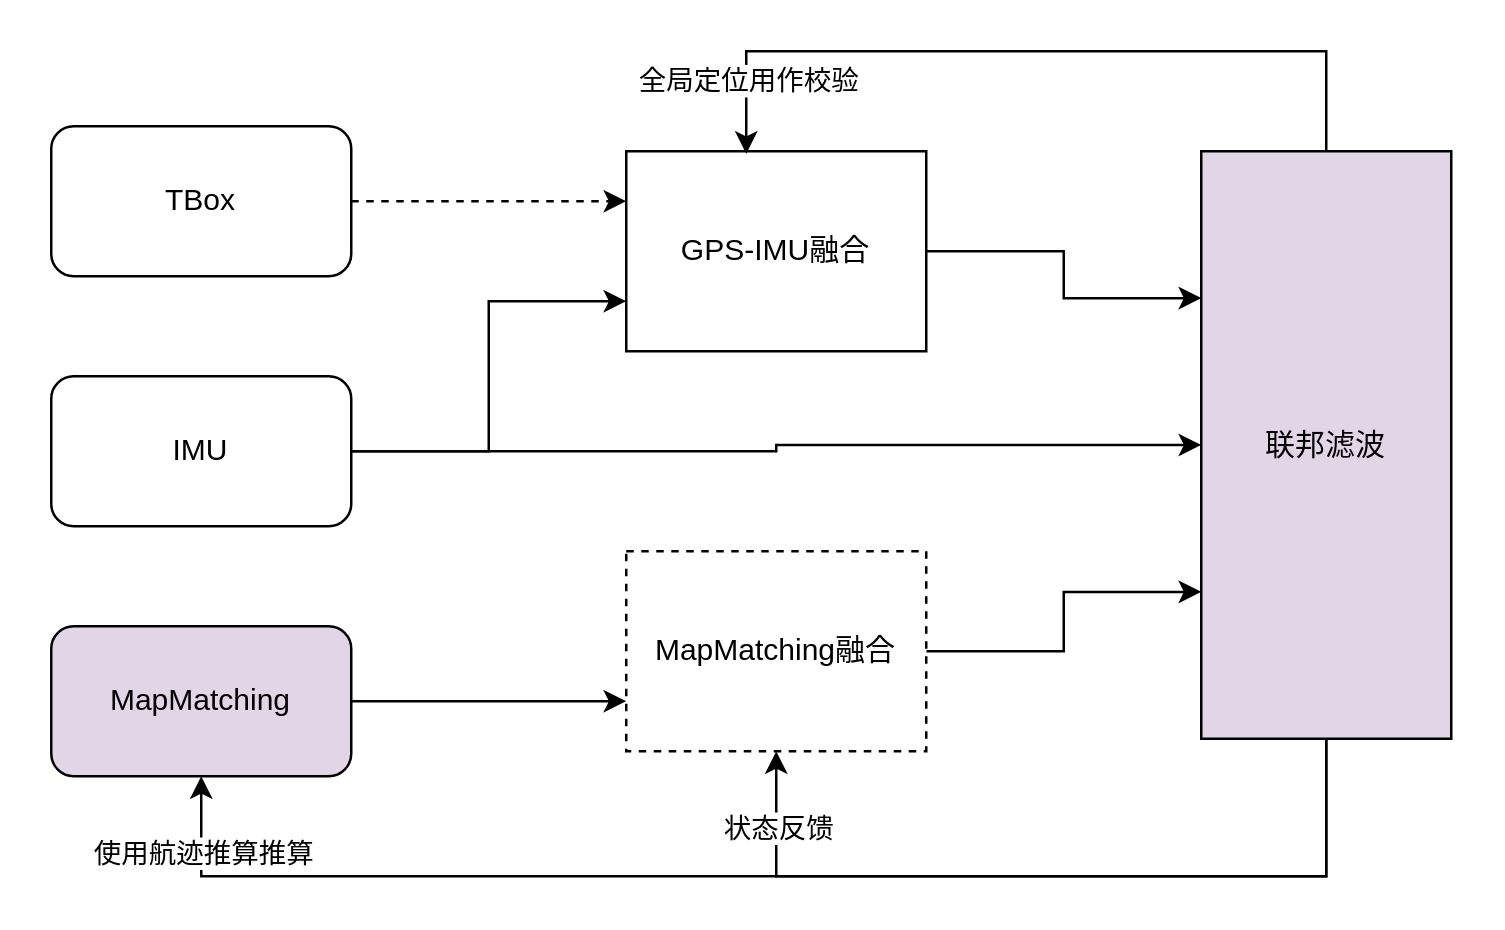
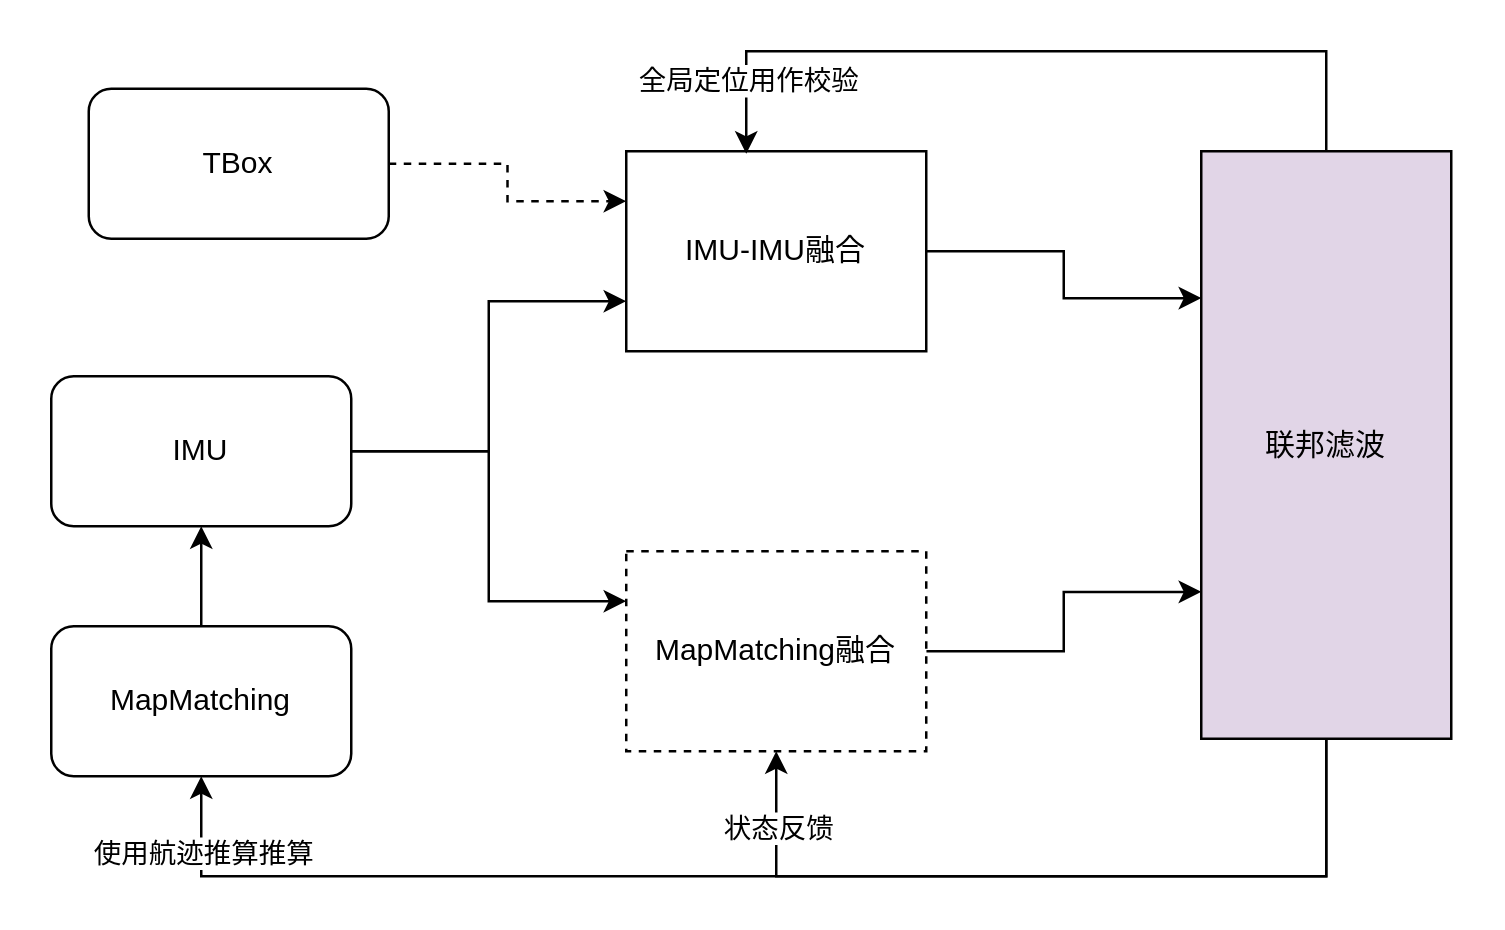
node "TBox": moved (201, 201) -> (239, 164)
node "GPS-IMU融合": label "GPS-IMU融合" -> "IMU-IMU融合"
edge "IMU" -> "联邦滤波": now "IMU" -> "MapMatching融合"
node "MapMatching": fillcolor #e1d5e7 -> #ffffff
edge "MapMatching" -> "MapMatching融合": now "MapMatching" -> "IMU"
